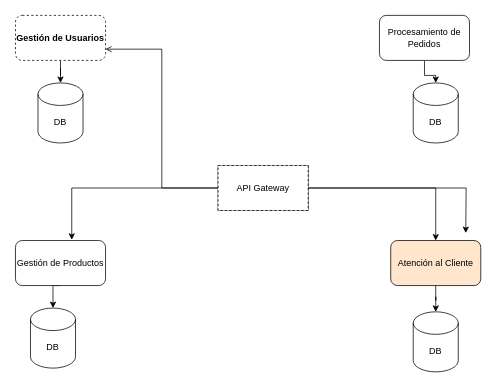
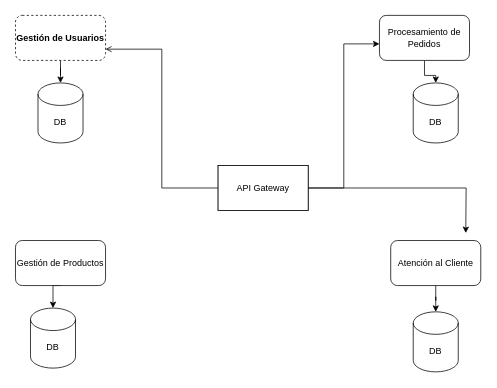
node "API Gateway": style dashed -> solid
edge "API Gateway" -> "Gestión de Productos": removed
edge "API Gateway" -> "Atención al Cliente": now "API Gateway" -> "Procesamiento de Pedidos"
node "Atención al Cliente": fillcolor #ffe6cc -> #ffffff
